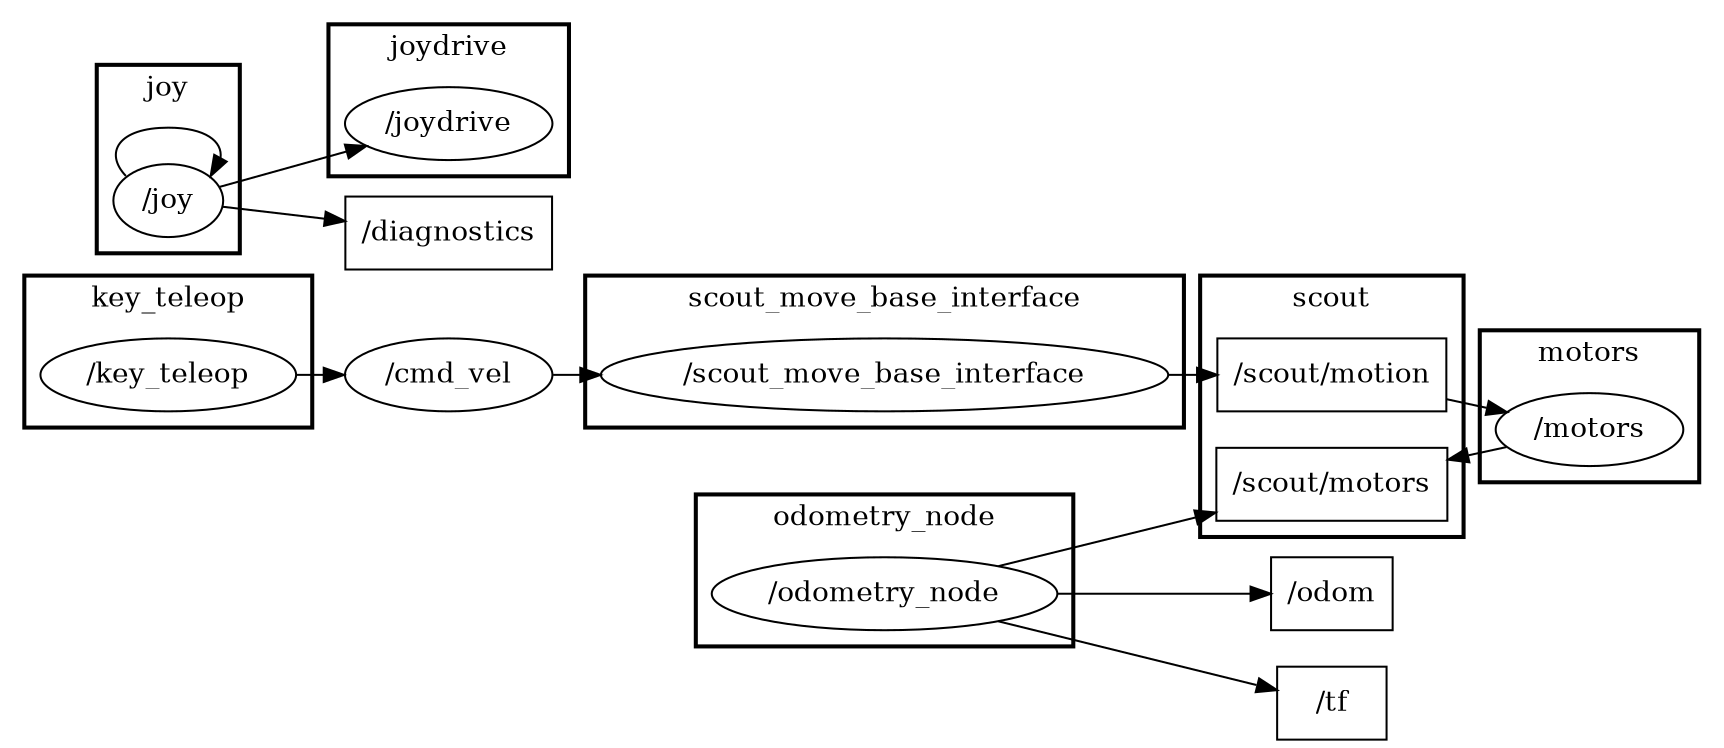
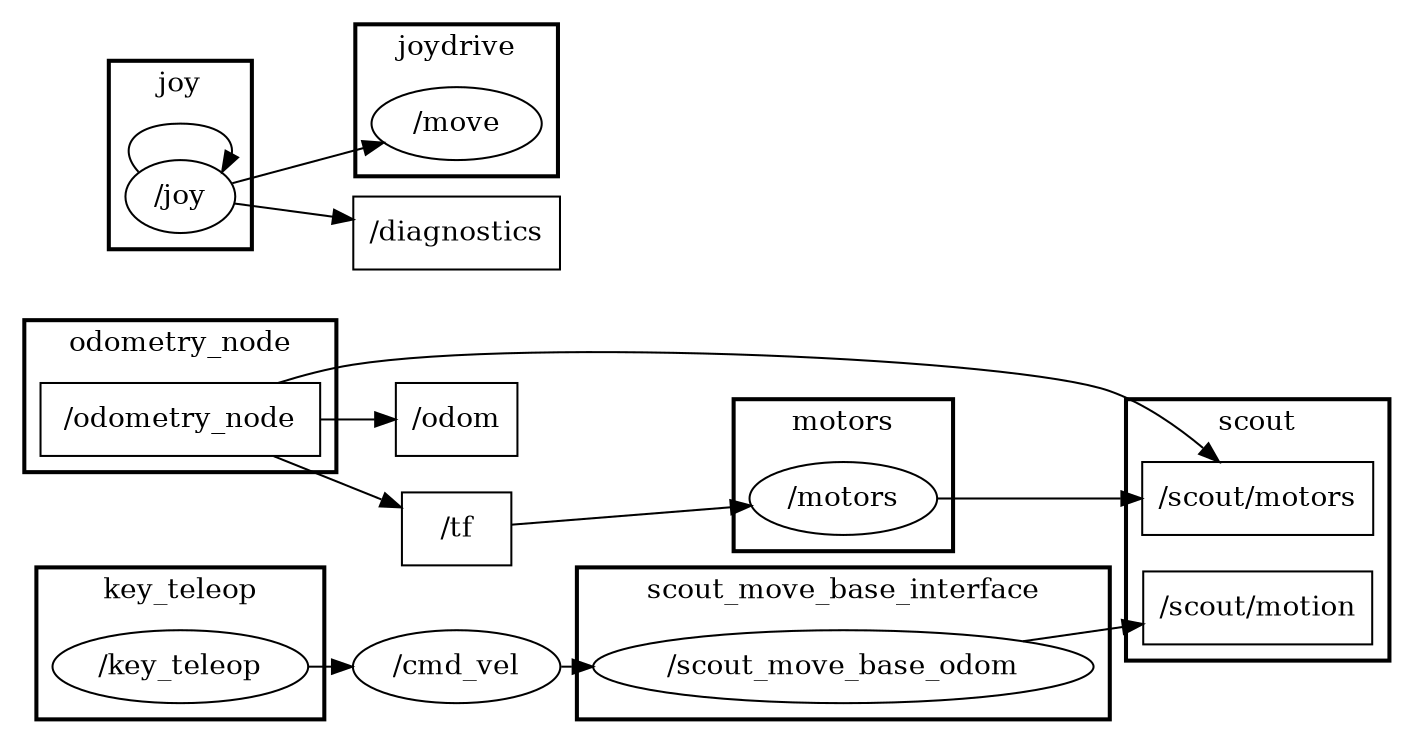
node "/joydrive": label "/joydrive" -> "/move"
node "/scout_move_base_interface": label "/scout_move_base_interface" -> "/scout_move_base_odom"
edge "/scout/motion" -> "/motors": now "/tf" -> "/motors"
node "/odometry_node": shape ellipse -> box
